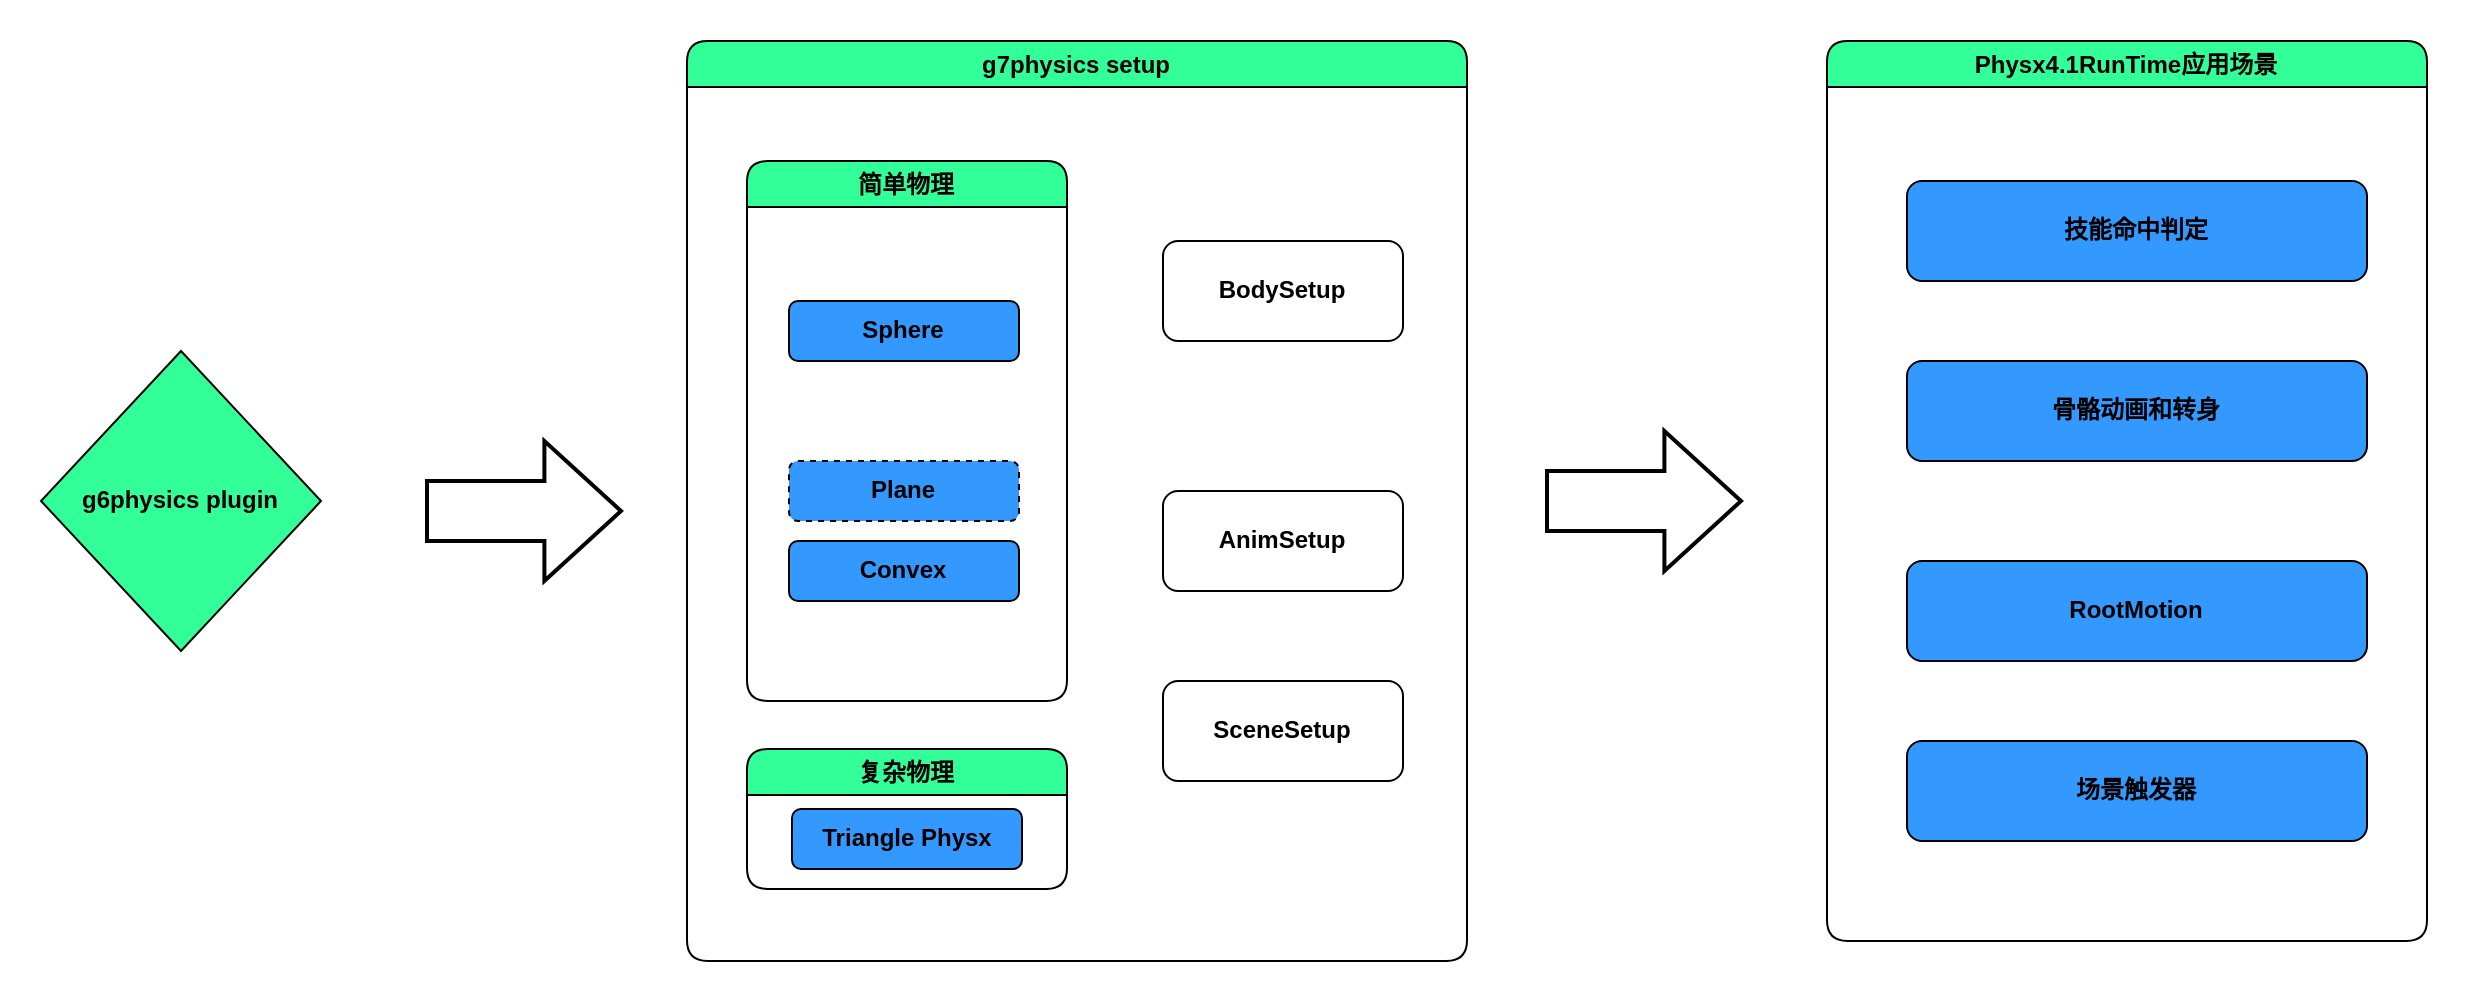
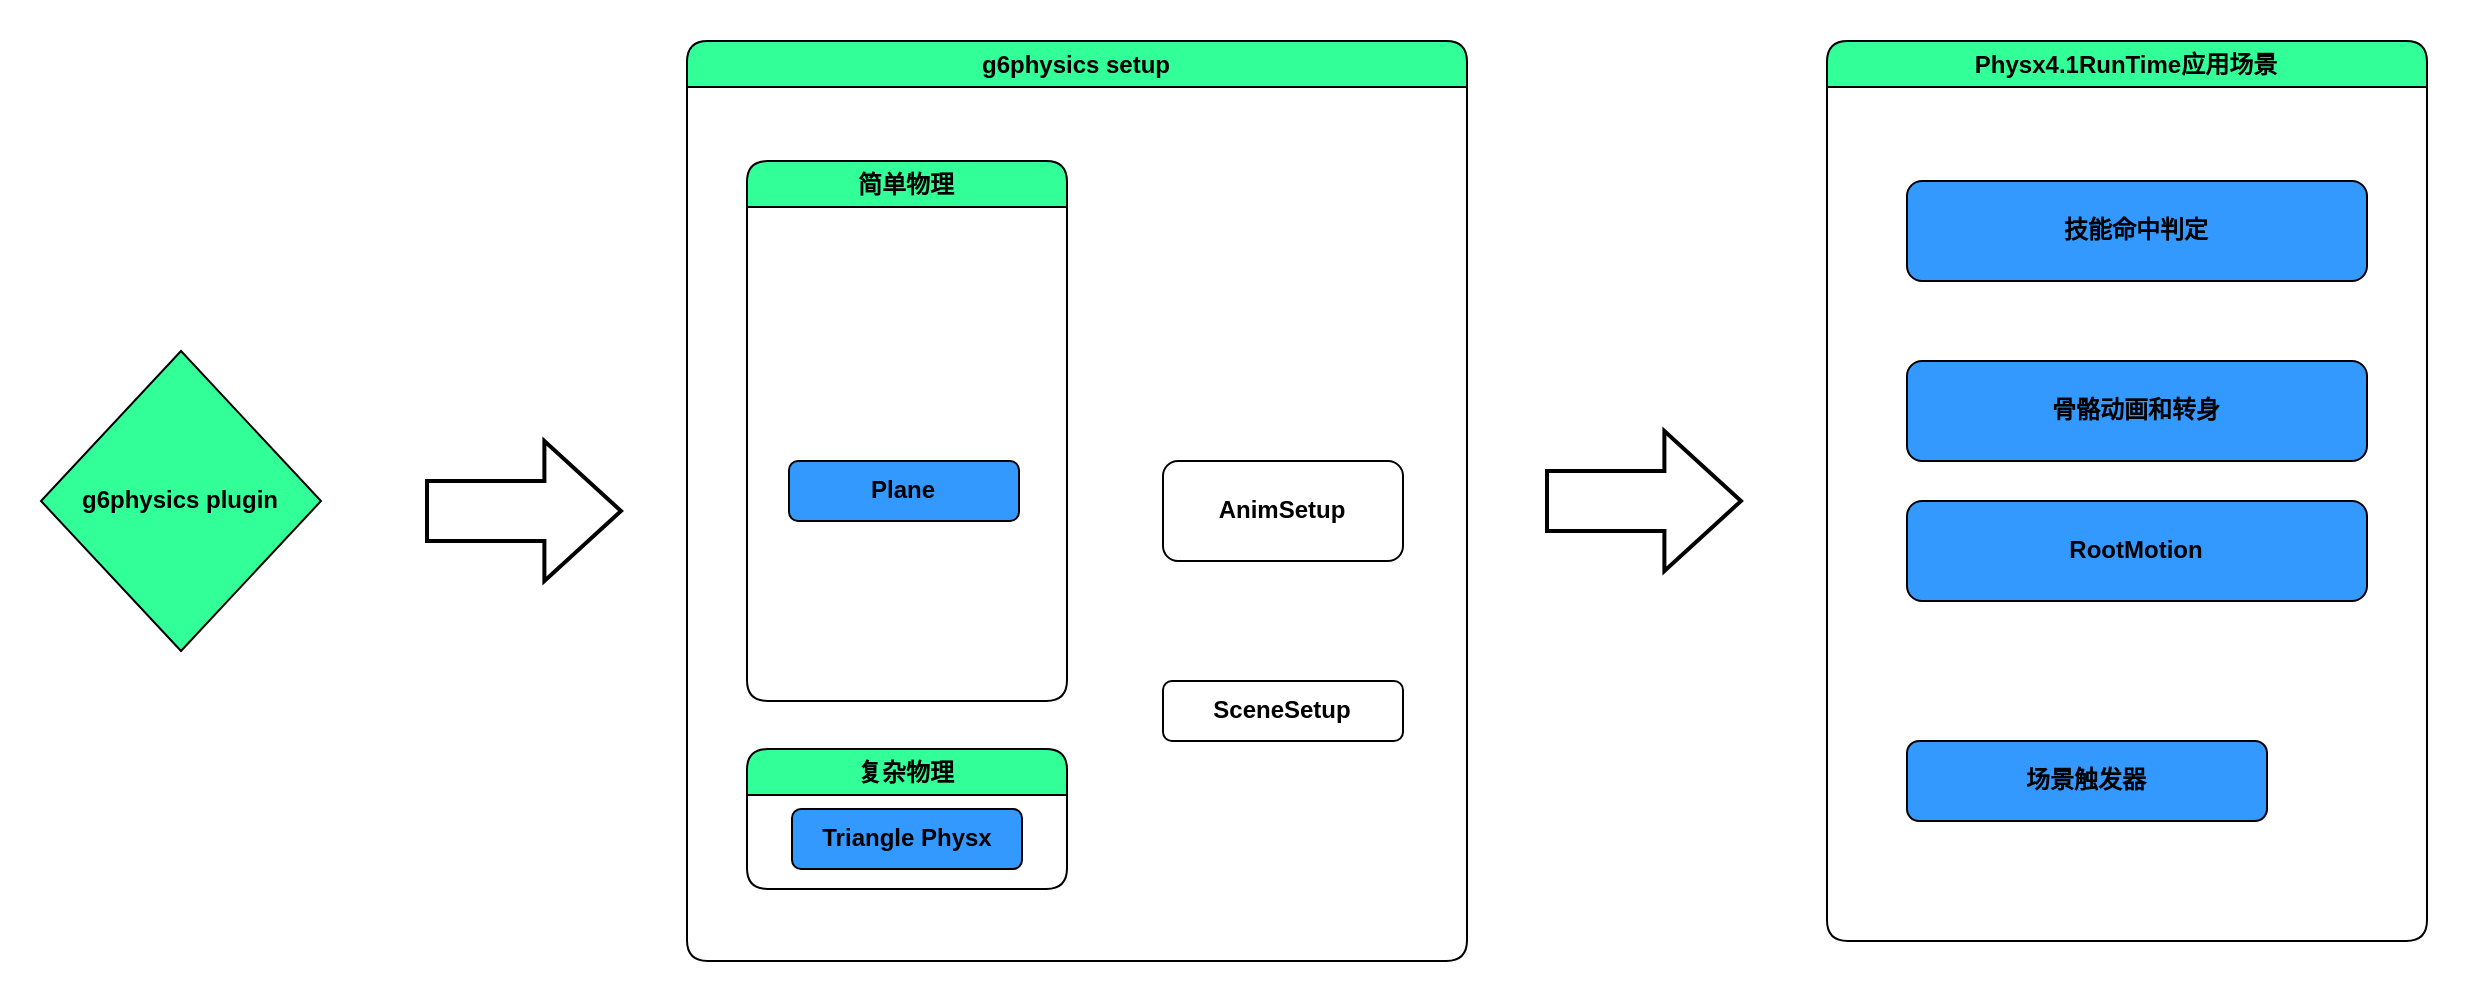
node "g7physics setup": label "g7physics setup" -> "g6physics setup"
node "BodySetup": removed
node "Sphere": removed
node "Plane": style dashed -> solid
node "AnimSetup": moved (1283, 541) -> (1283, 511)
node "Convex": removed
node "RootMotion": moved (2137, 611) -> (2137, 551)
node "SceneSetup": size 240x100 -> 240x60
node "场景触发器": size 460x100 -> 360x80
